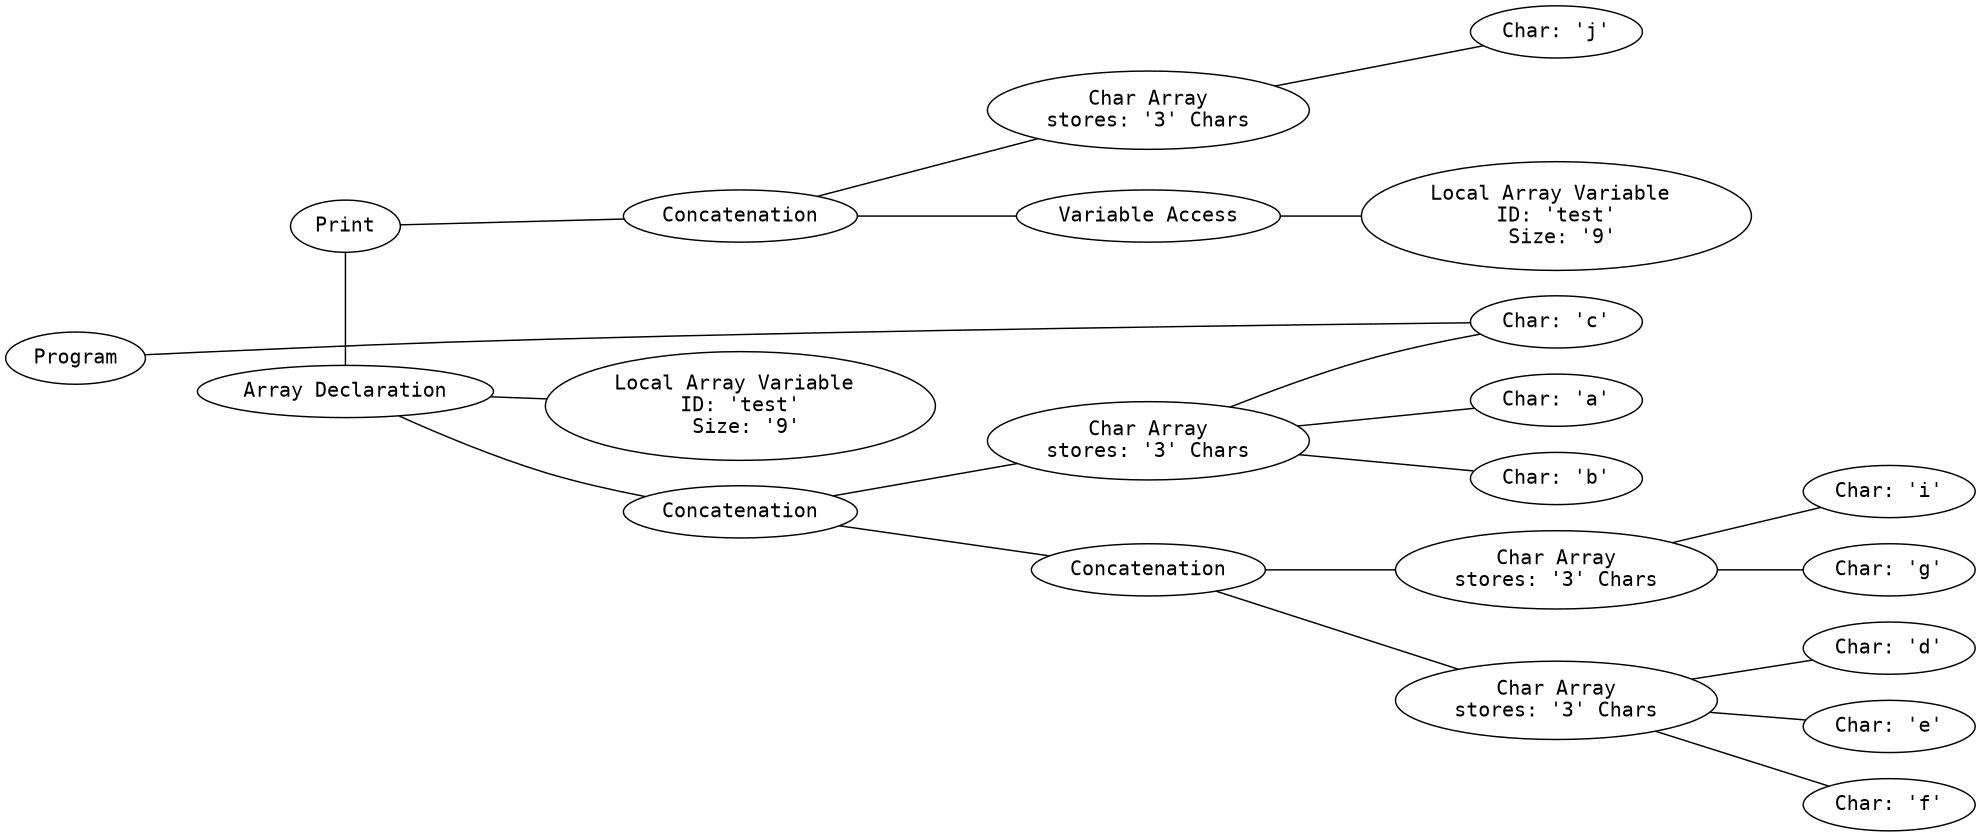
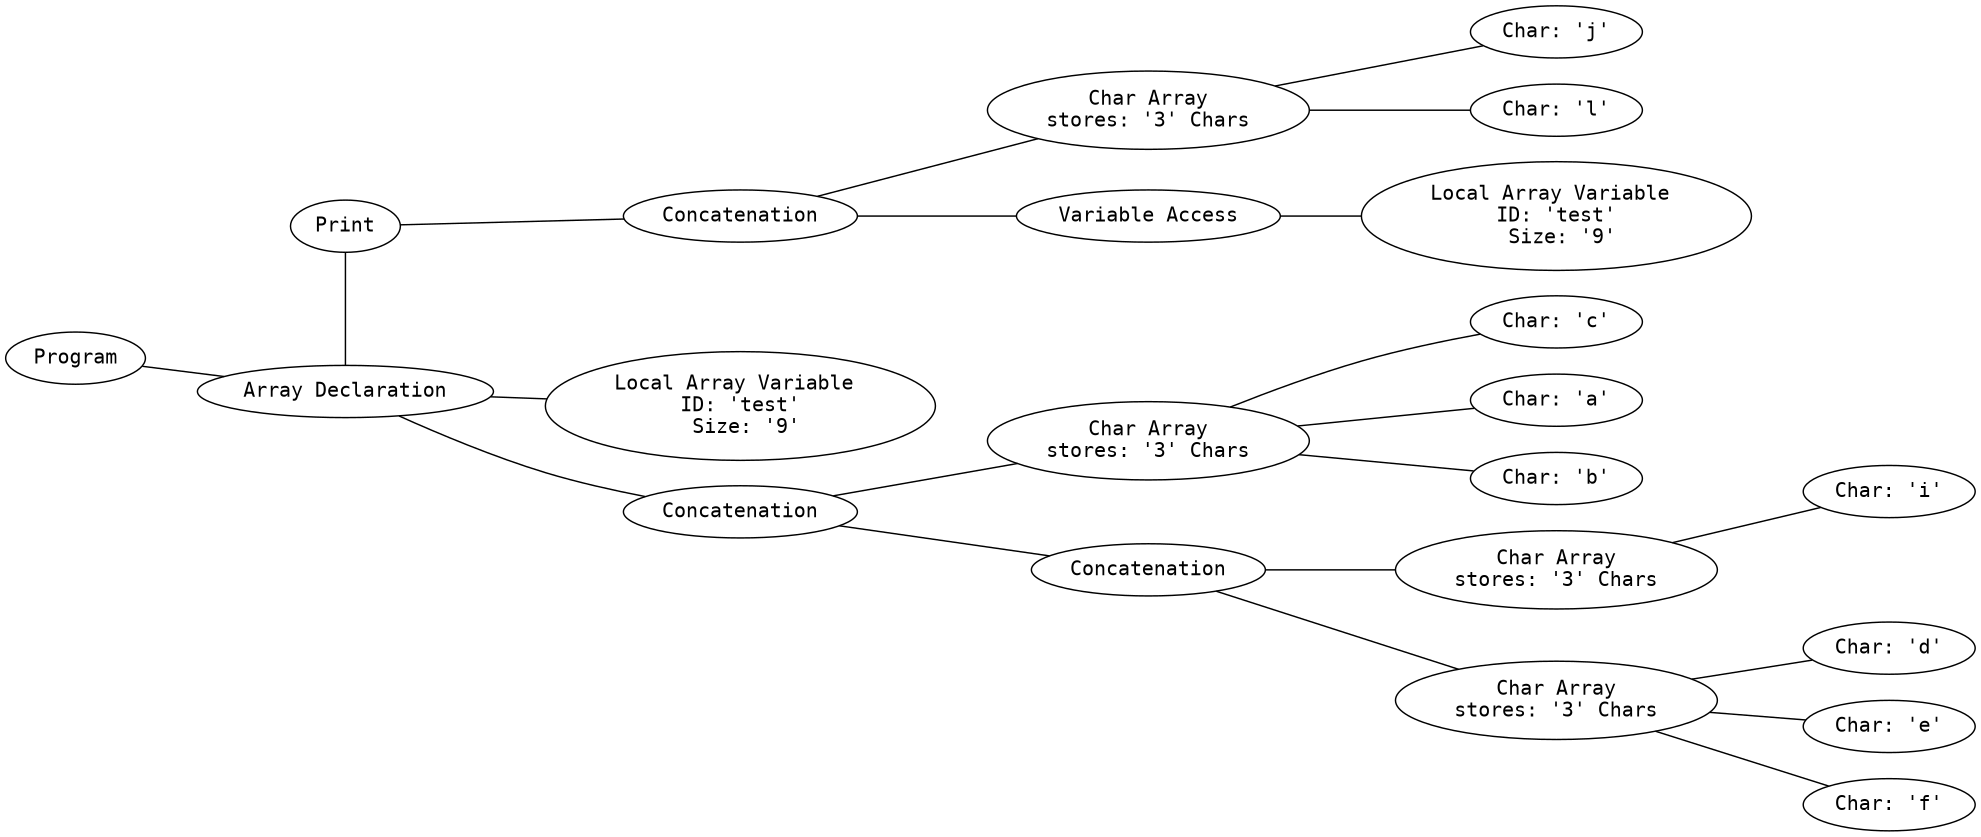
node "Char: 'l'": added
edge "Char: 'c'" -- "Program": now "Array Declaration" -- "Program"
node "Char: 'g'": removed
